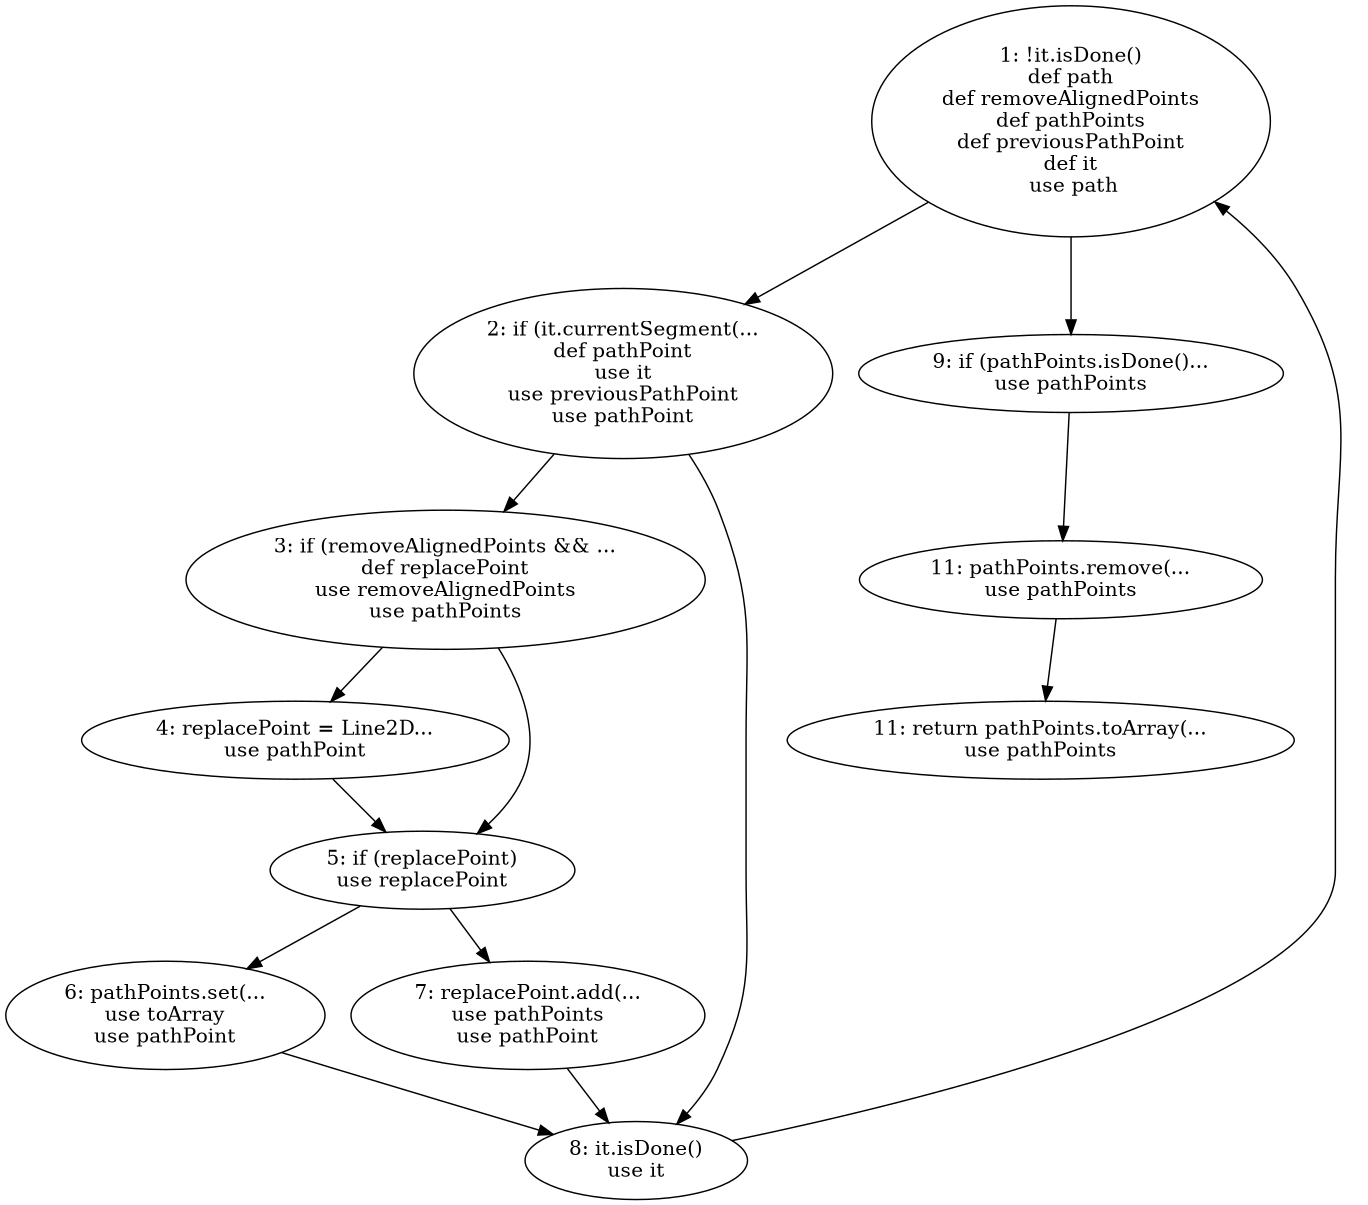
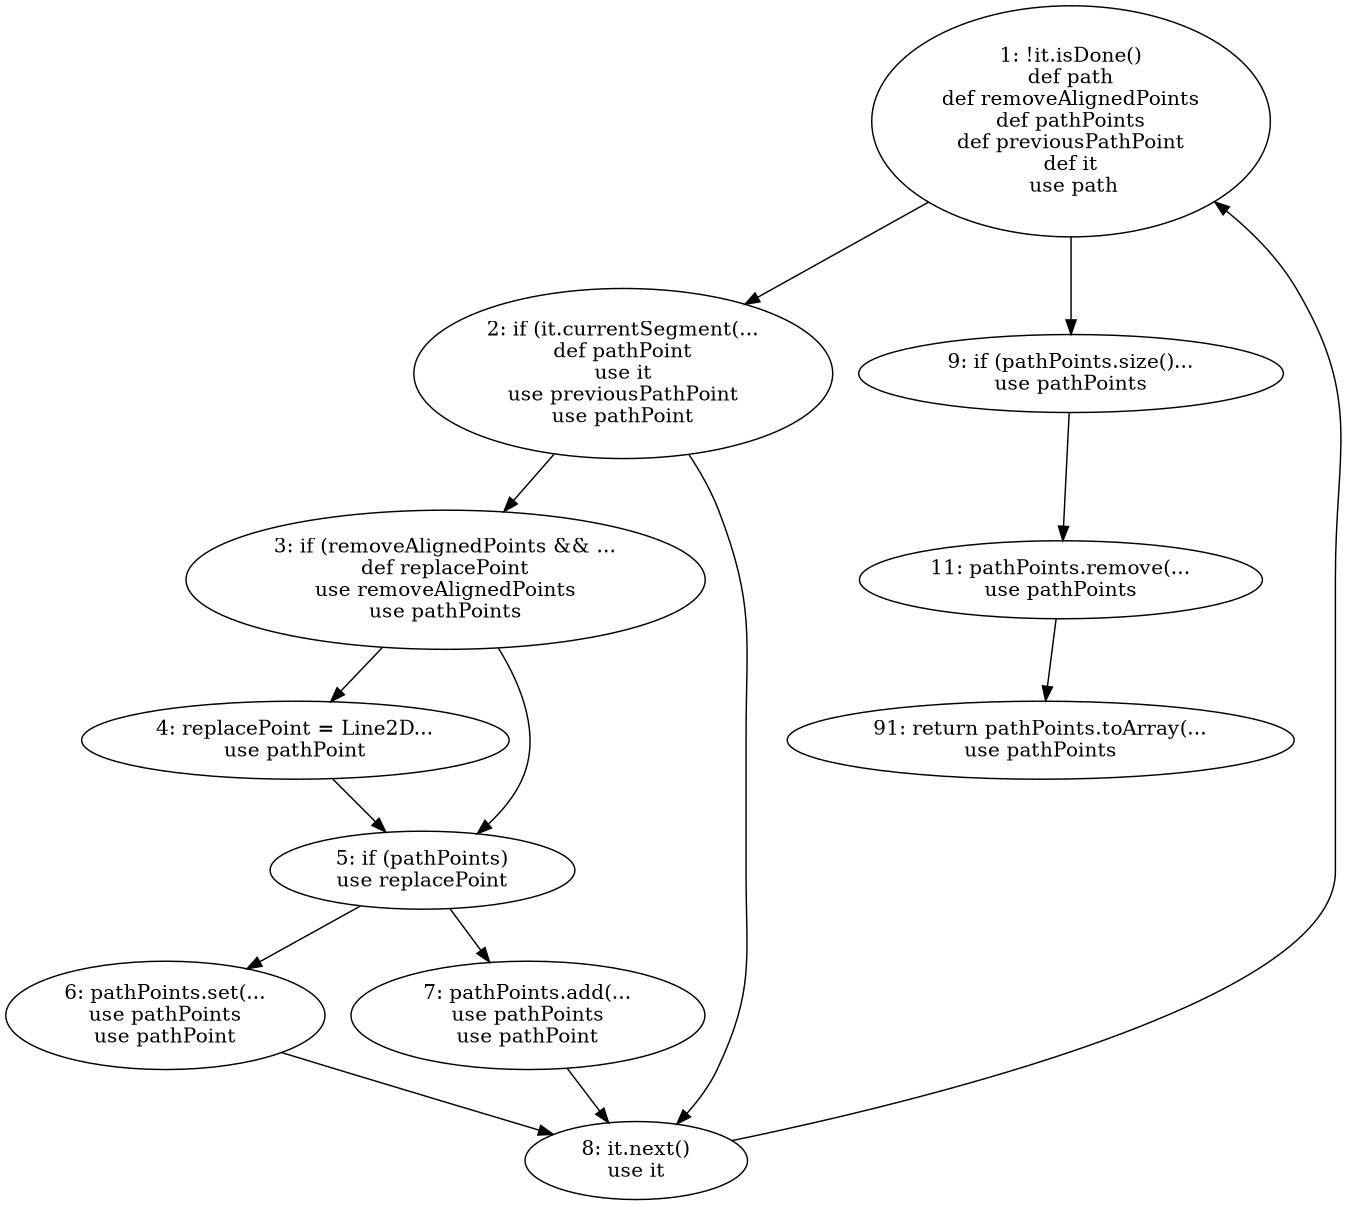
node "9: if (pathPoints.isDone()... use pathPoints": label "9: if (pathPoints.isDone()... use pathPoints" -> "9: if (pathPoints.size()... use pathPoints"
node "11: return pathPoints.toArray(... use pathPoints": label "11: return pathPoints.toArray(... use pathPoints" -> "91: return pathPoints.toArray(... use pathPoints"
node "5: if (replacePoint) use replacePoint": label "5: if (replacePoint) use replacePoint" -> "5: if (pathPoints) use replacePoint"
node "6: pathPoints.set(... use toArray use pathPoint": label "6: pathPoints.set(... use toArray use pathPoint" -> "6: pathPoints.set(... use pathPoints use pathPoint"
node "7: replacePoint.add(... use pathPoints use pathPoint": label "7: replacePoint.add(... use pathPoints use pathPoint" -> "7: pathPoints.add(... use pathPoints use pathPoint"
node "8: it.isDone() use it": label "8: it.isDone() use it" -> "8: it.next() use it"
